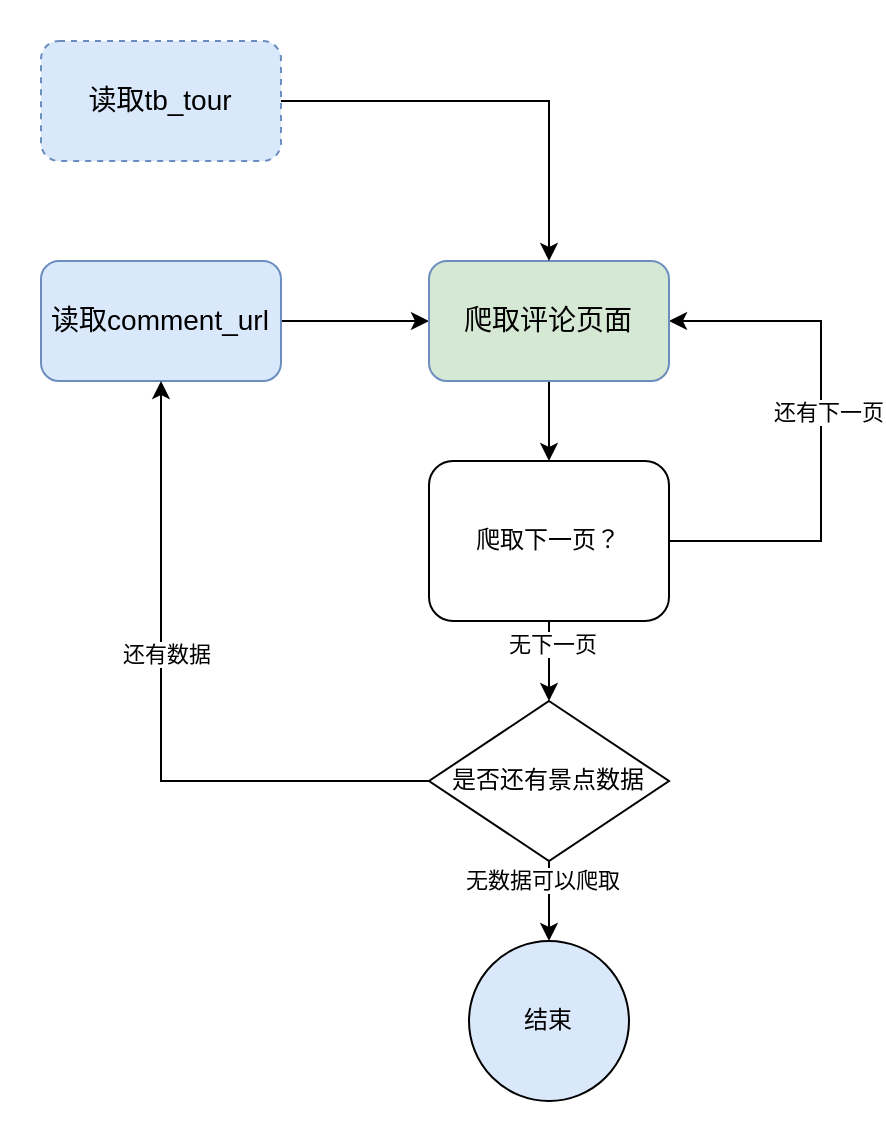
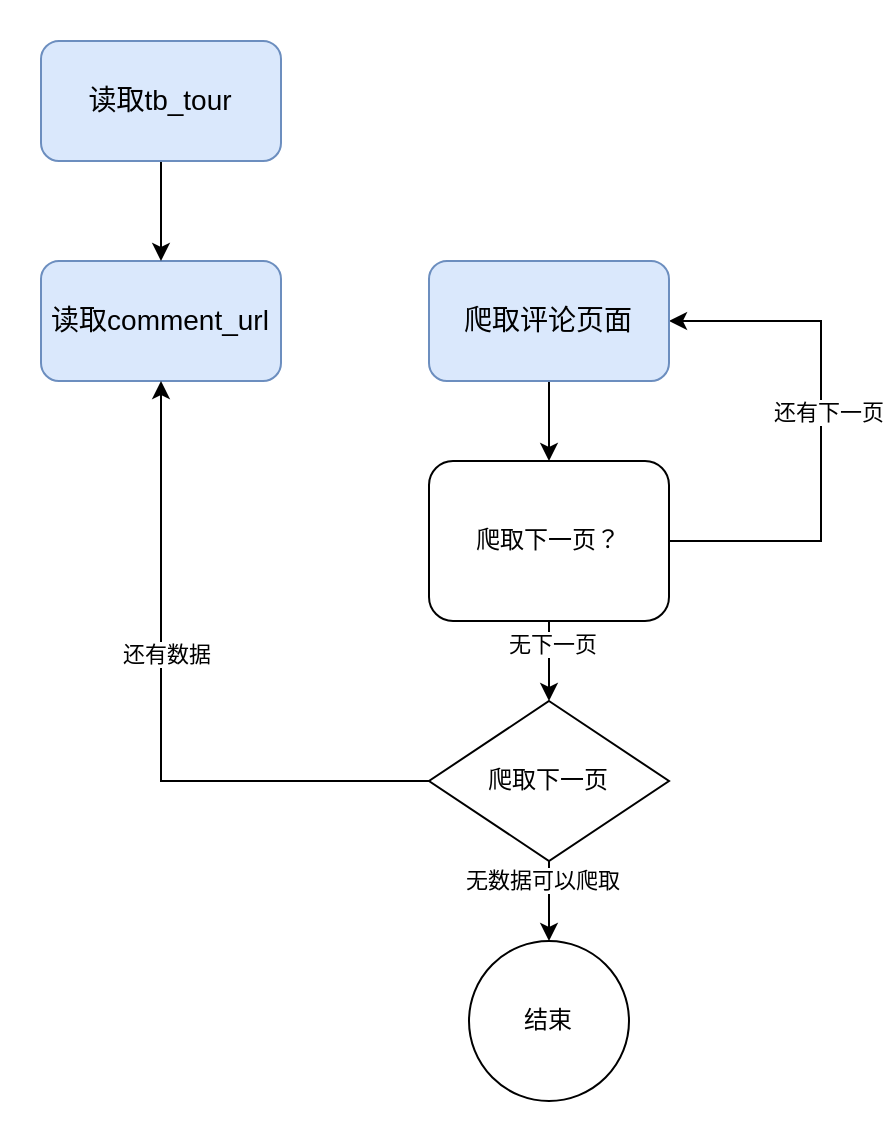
node "读取tb_tour": style dashed -> solid
edge "读取tb_tour" -> "爬取评论页面": now "读取tb_tour" -> "读取comment_url"
edge "读取comment_url" -> "爬取评论页面": removed
node "爬取评论页面": fillcolor #d5e8d4 -> #dae8fc
node "是否还有景点数据": label "是否还有景点数据" -> "爬取下一页"
node "结束": fillcolor #dae8fc -> #ffffff
